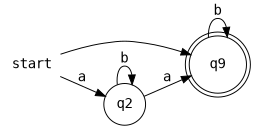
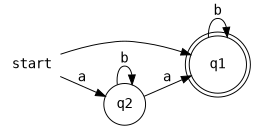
node "q9": label "q9" -> "q1"
